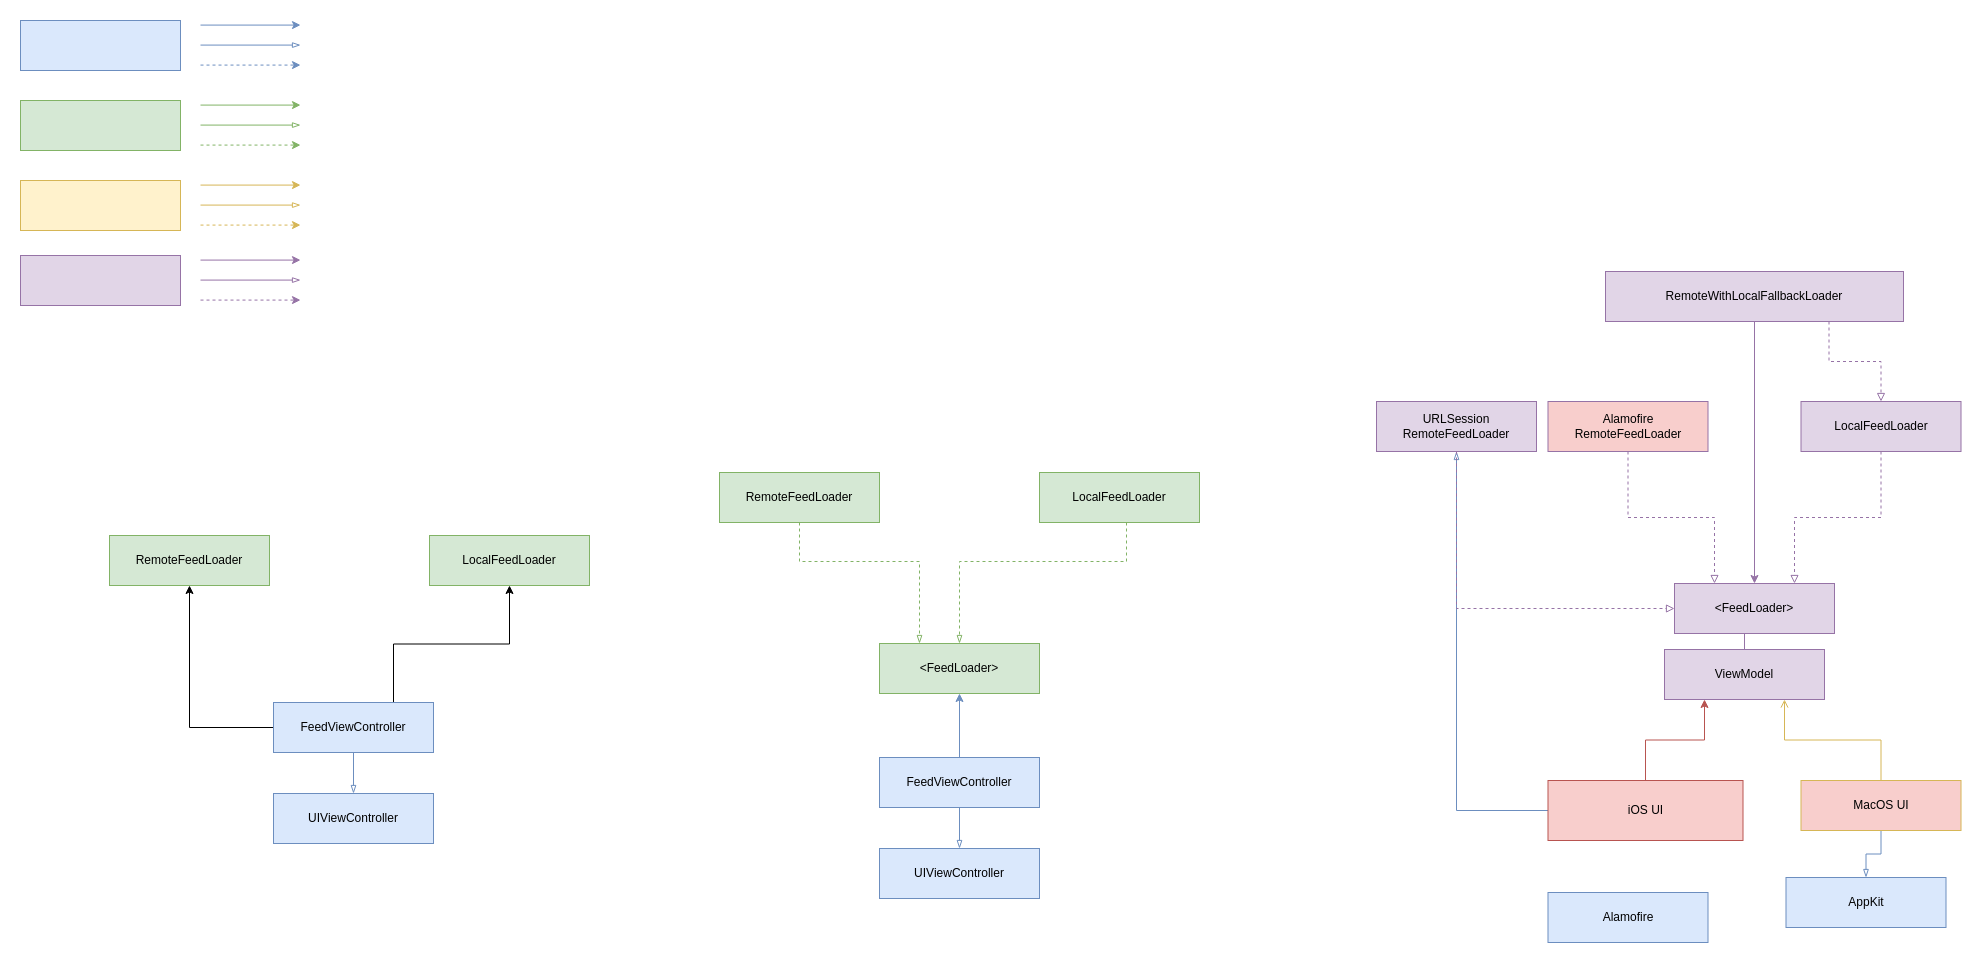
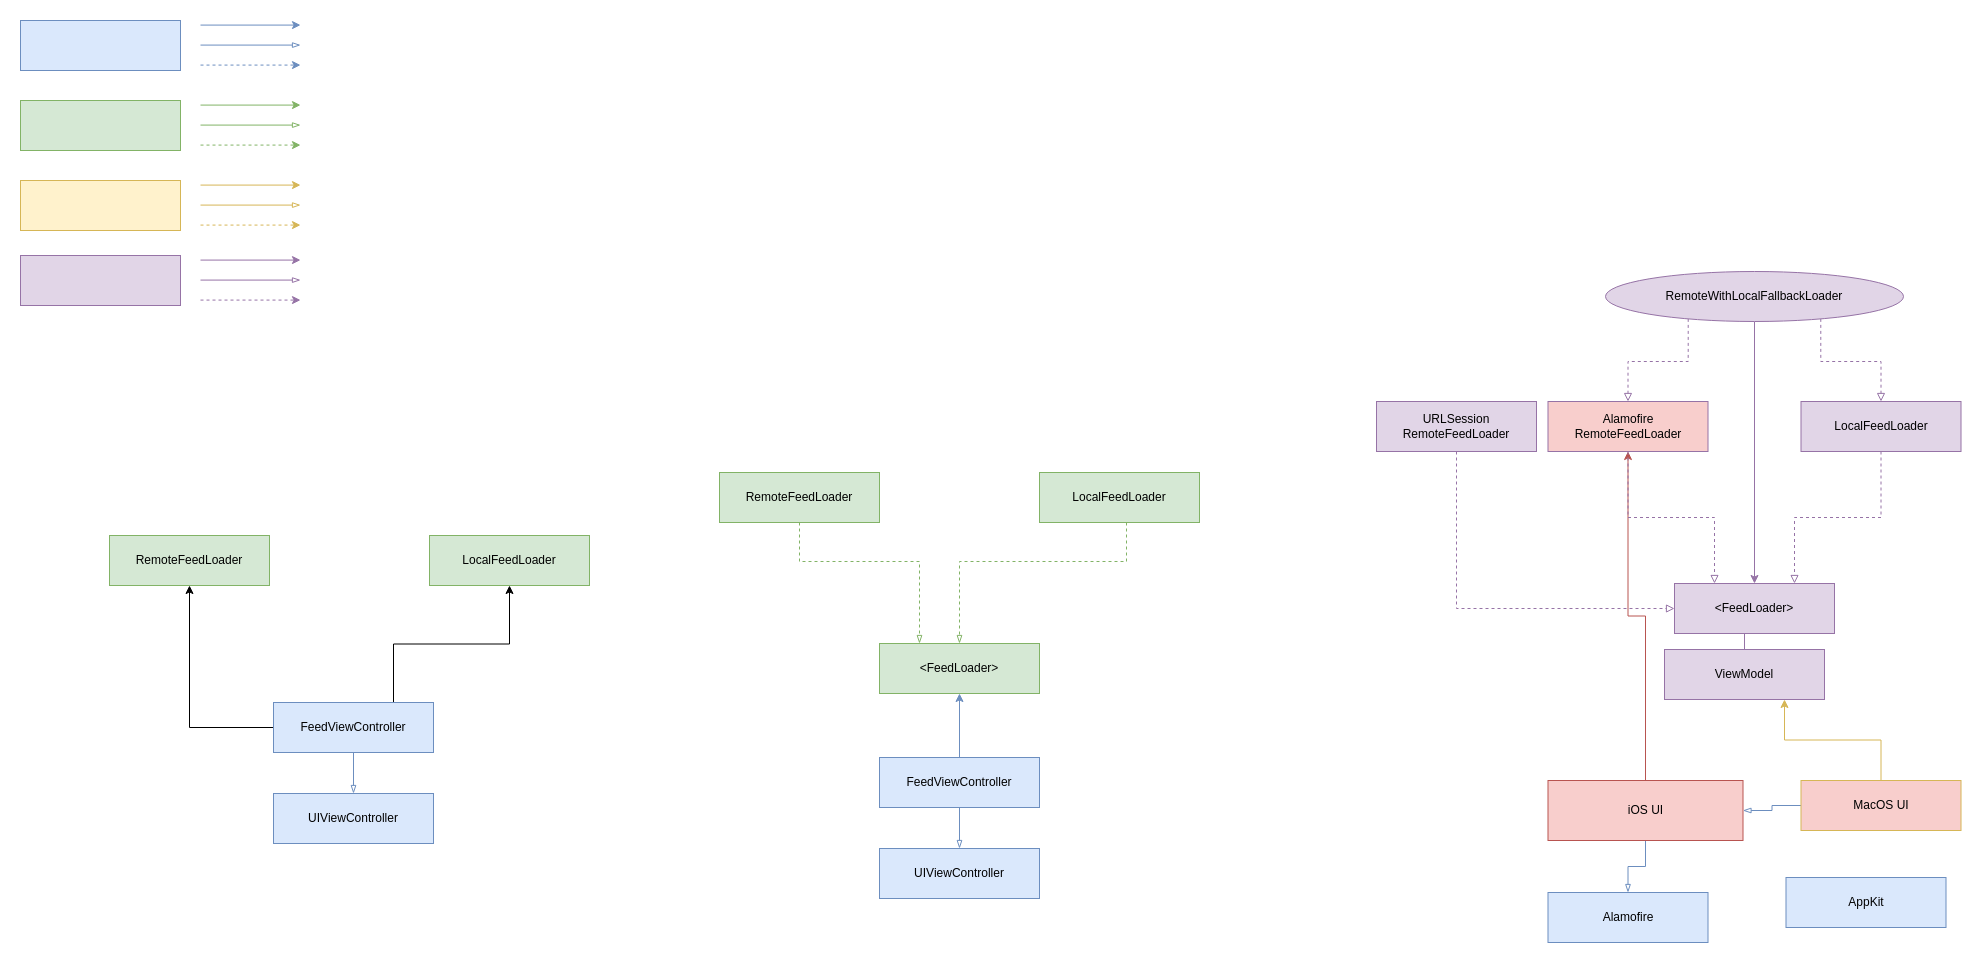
node "RemoteWithLocalFallbackLoader": shape rectangle -> ellipse
edge "RemoteWithLocalFallbackLoader" -> "Alamofire RemoteFeedLoader": added
edge "MacOS UI" -> "ViewModel": arrowhead open -> classic
edge "iOS UI" -> "ViewModel": now "iOS UI" -> "Alamofire RemoteFeedLoader"
edge "iOS UI" -> "URLSession RemoteFeedLoader": now "iOS UI" -> "Alamofire"
edge "MacOS UI" -> "AppKit": now "MacOS UI" -> "iOS UI"
